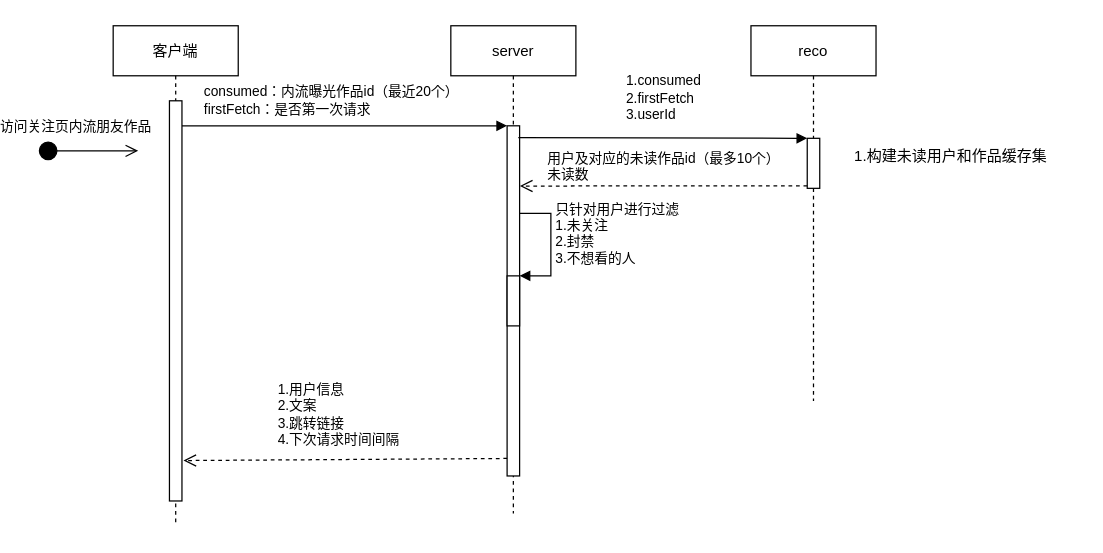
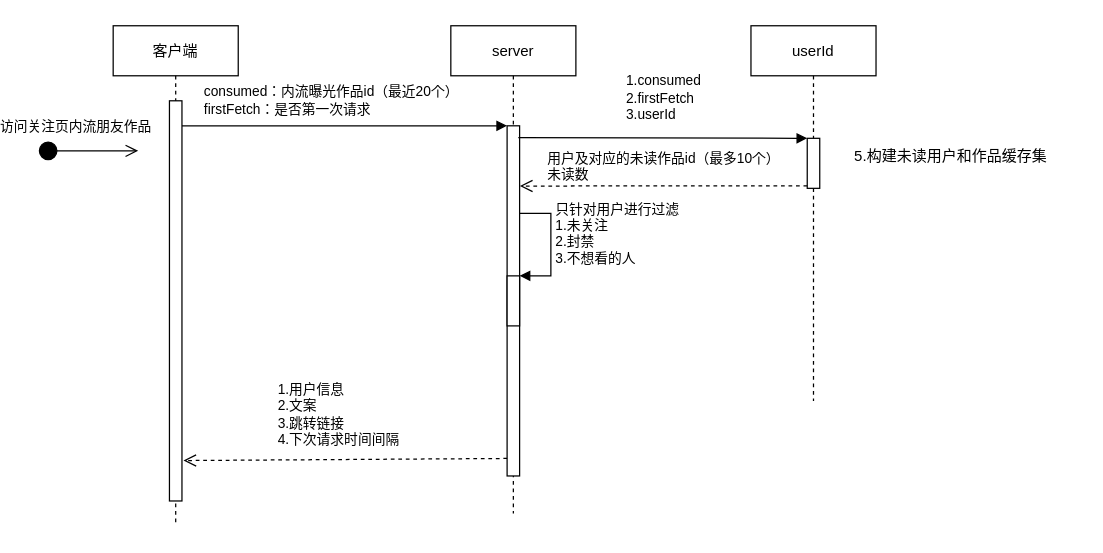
node "reco": label "reco" -> "userId"
node "1.构建未读用户和作品缓存集": label "1.构建未读用户和作品缓存集" -> "5.构建未读用户和作品缓存集"
